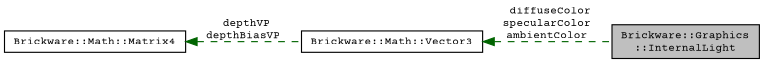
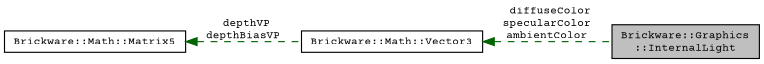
node "Brickware::Math::Matrix4": label "Brickware::Math::Matrix4" -> "Brickware::Math::Matrix5"
